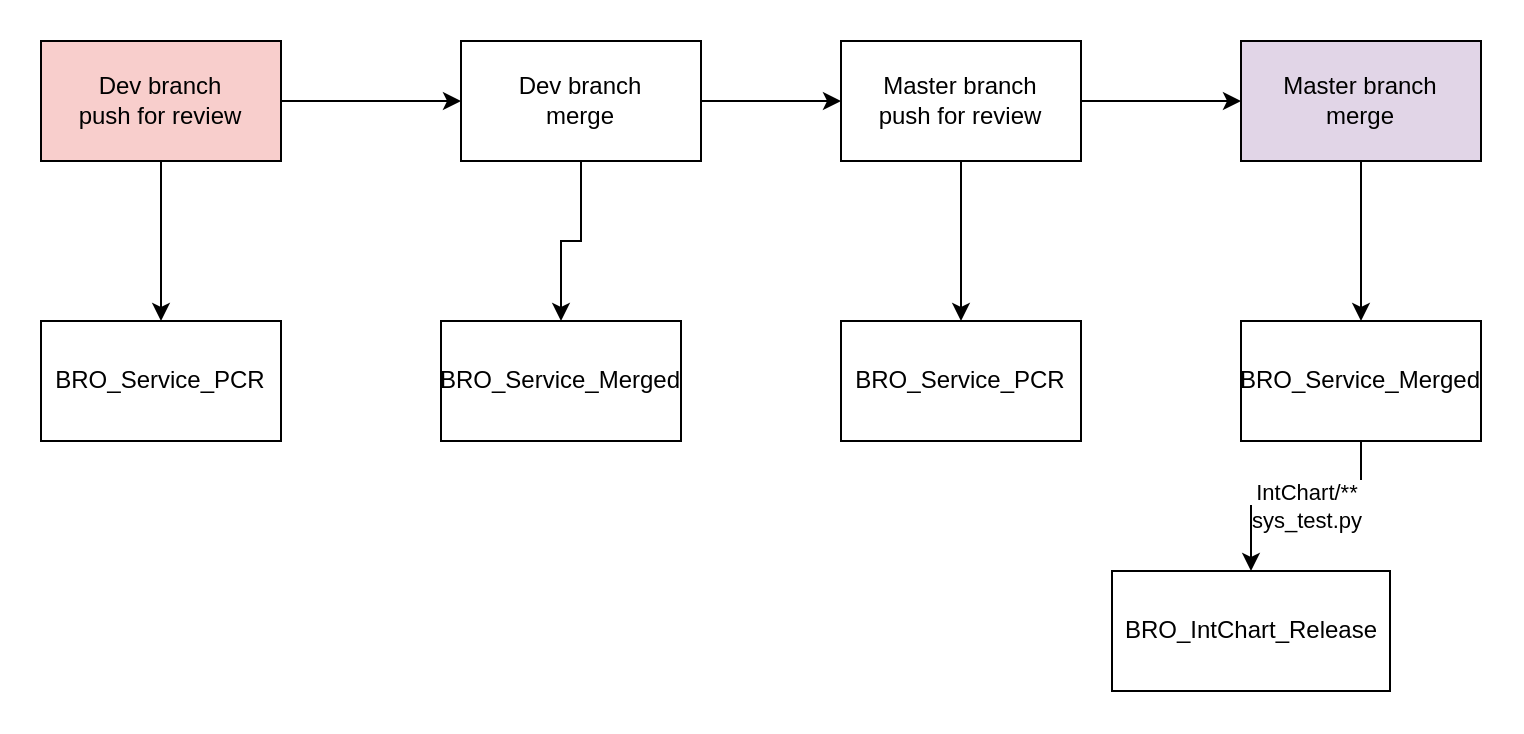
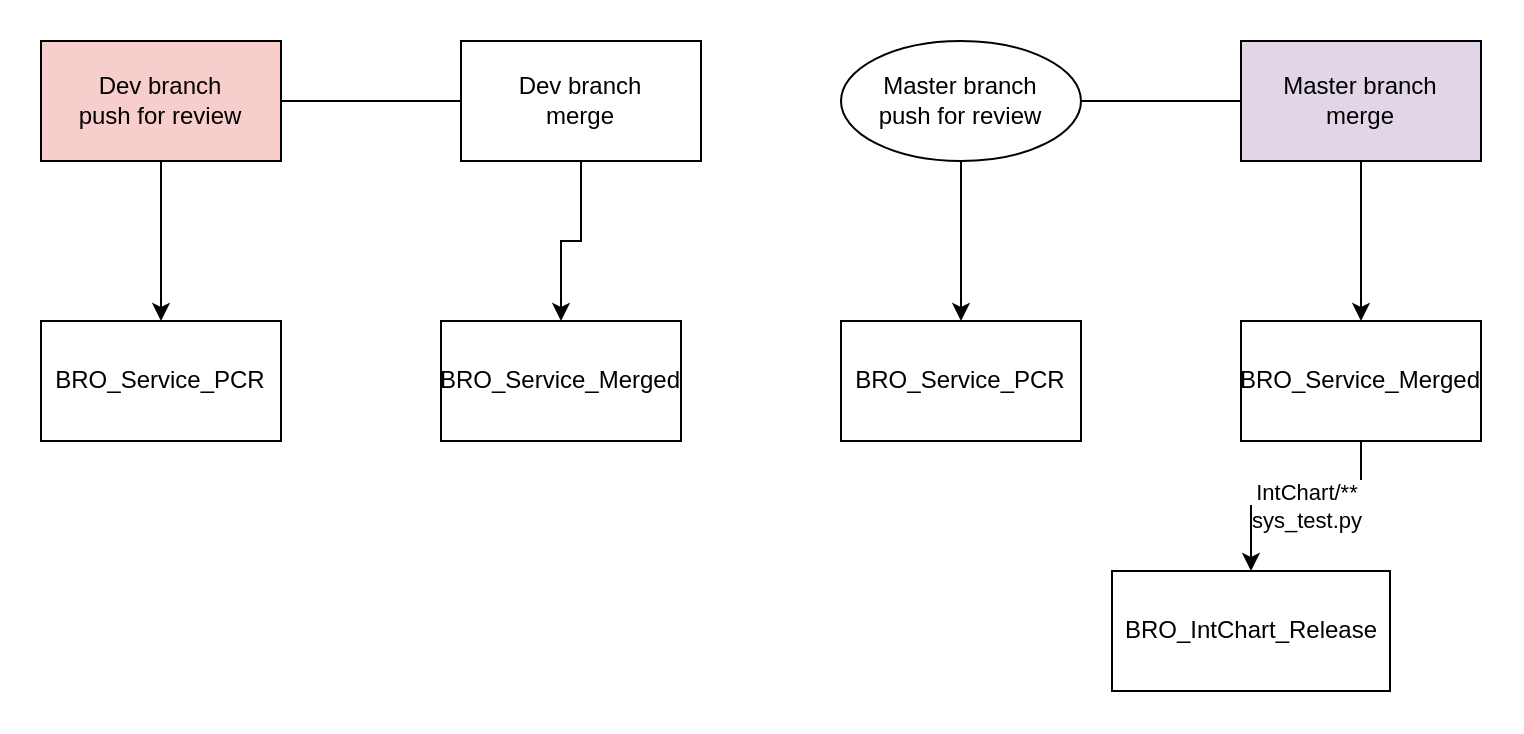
edge "Dev branch push for review" -> "Dev branch merge": arrowhead classic -> none
edge "Dev branch merge" -> "Master branch push for review": removed
node "Master branch push for review": shape rectangle -> ellipse
edge "Master branch push for review" -> "Master branch merge": arrowhead classic -> none
